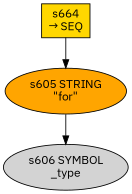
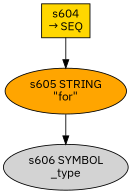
node "s664 → SEQ": label "s664 → SEQ" -> "s604 → SEQ"
